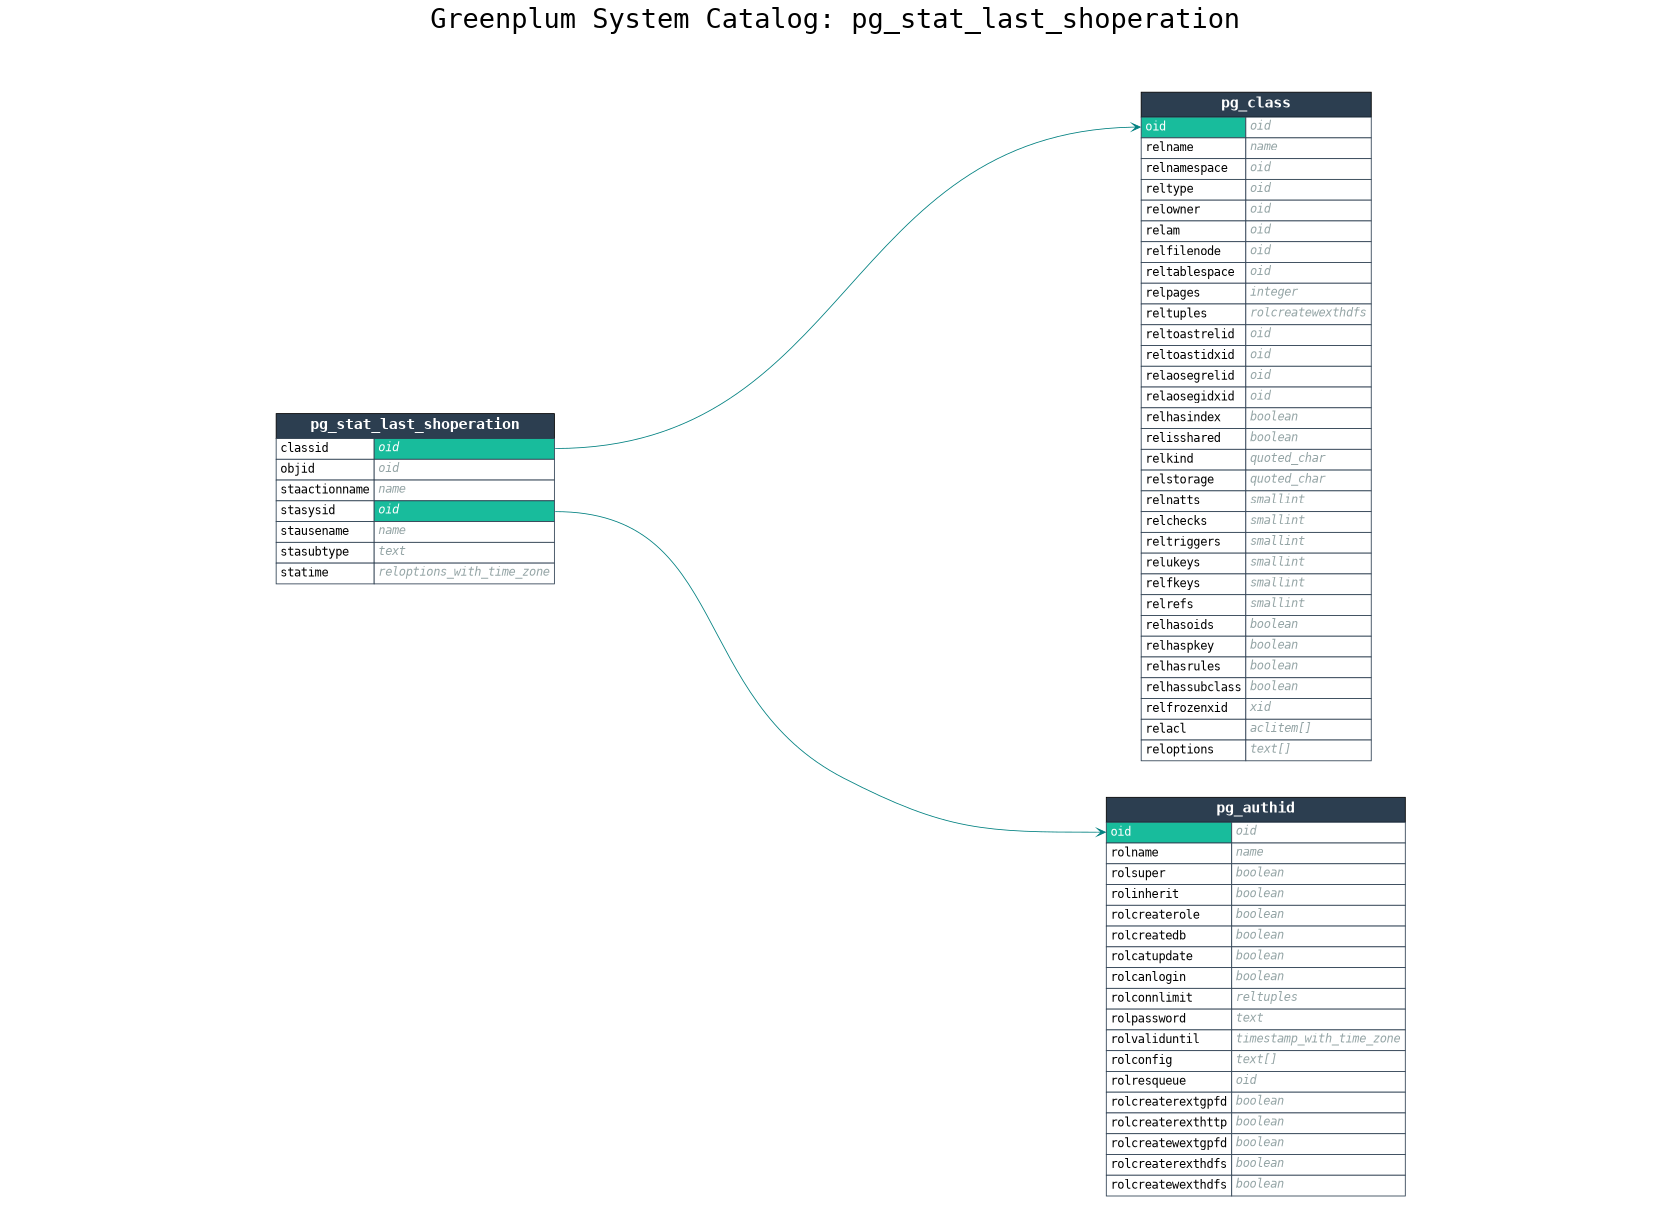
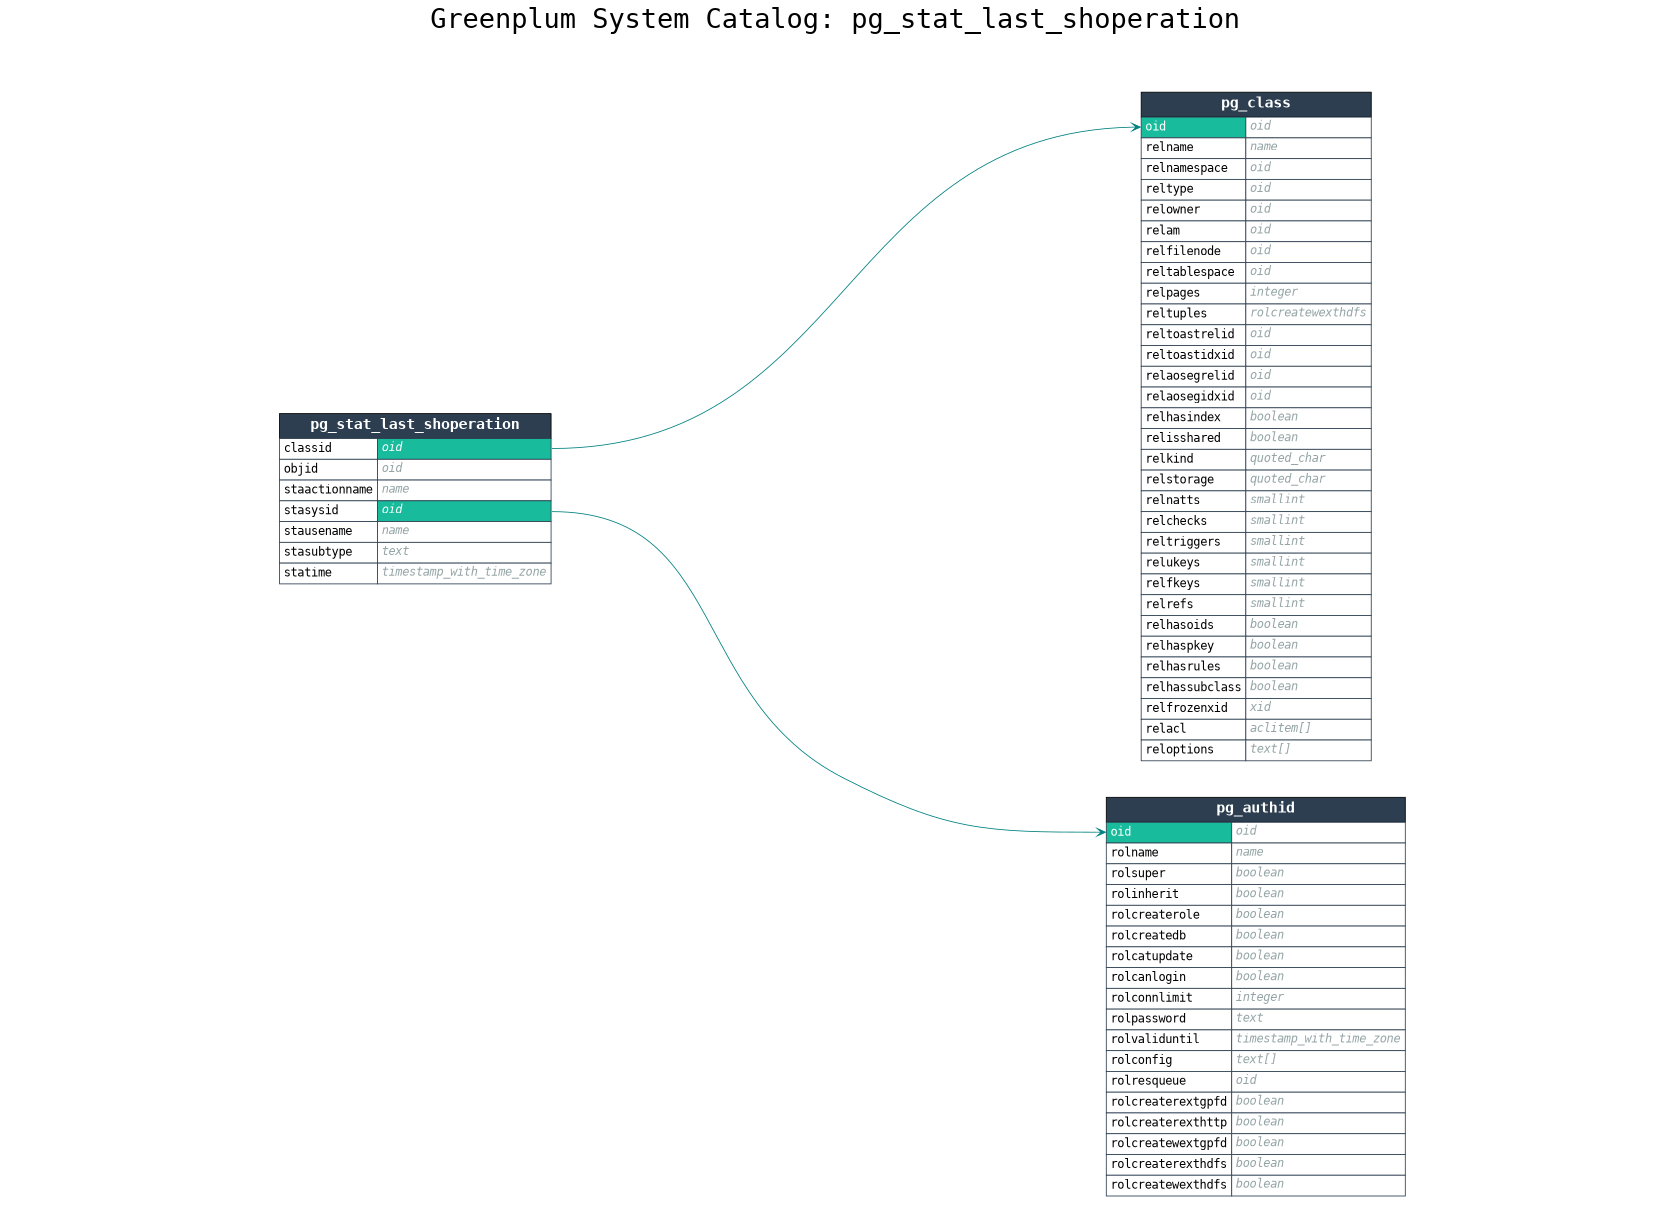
node "pg_stat_last_shoperation": text "reloptions_with_time_zone" -> "timestamp_with_time_zone"
node "pg_authid": text "reltuples" -> "integer"
